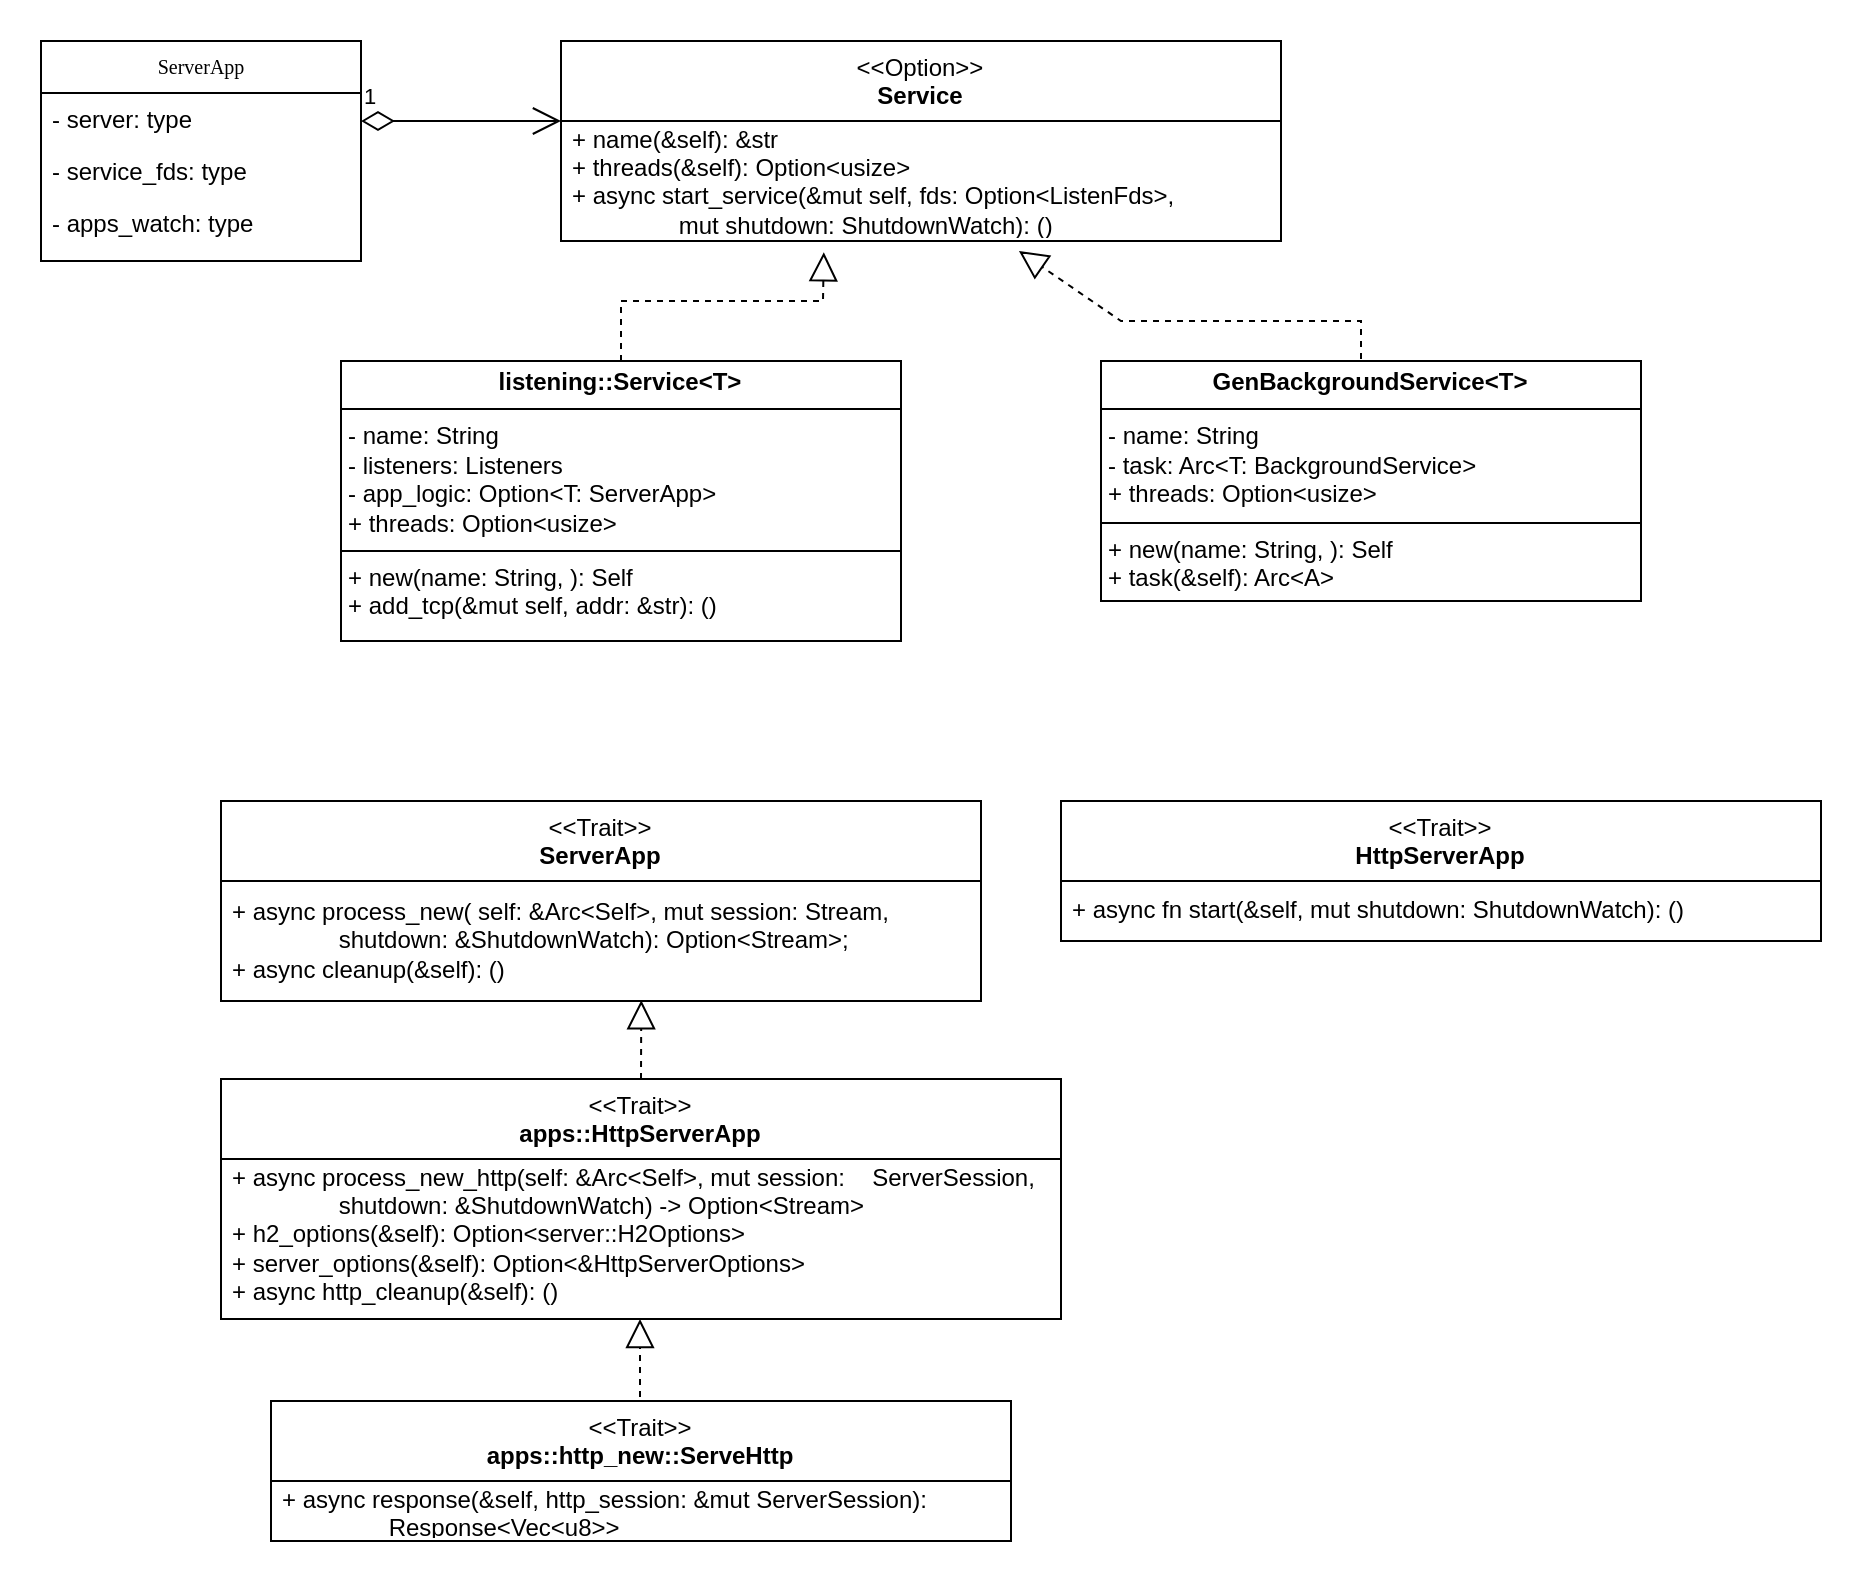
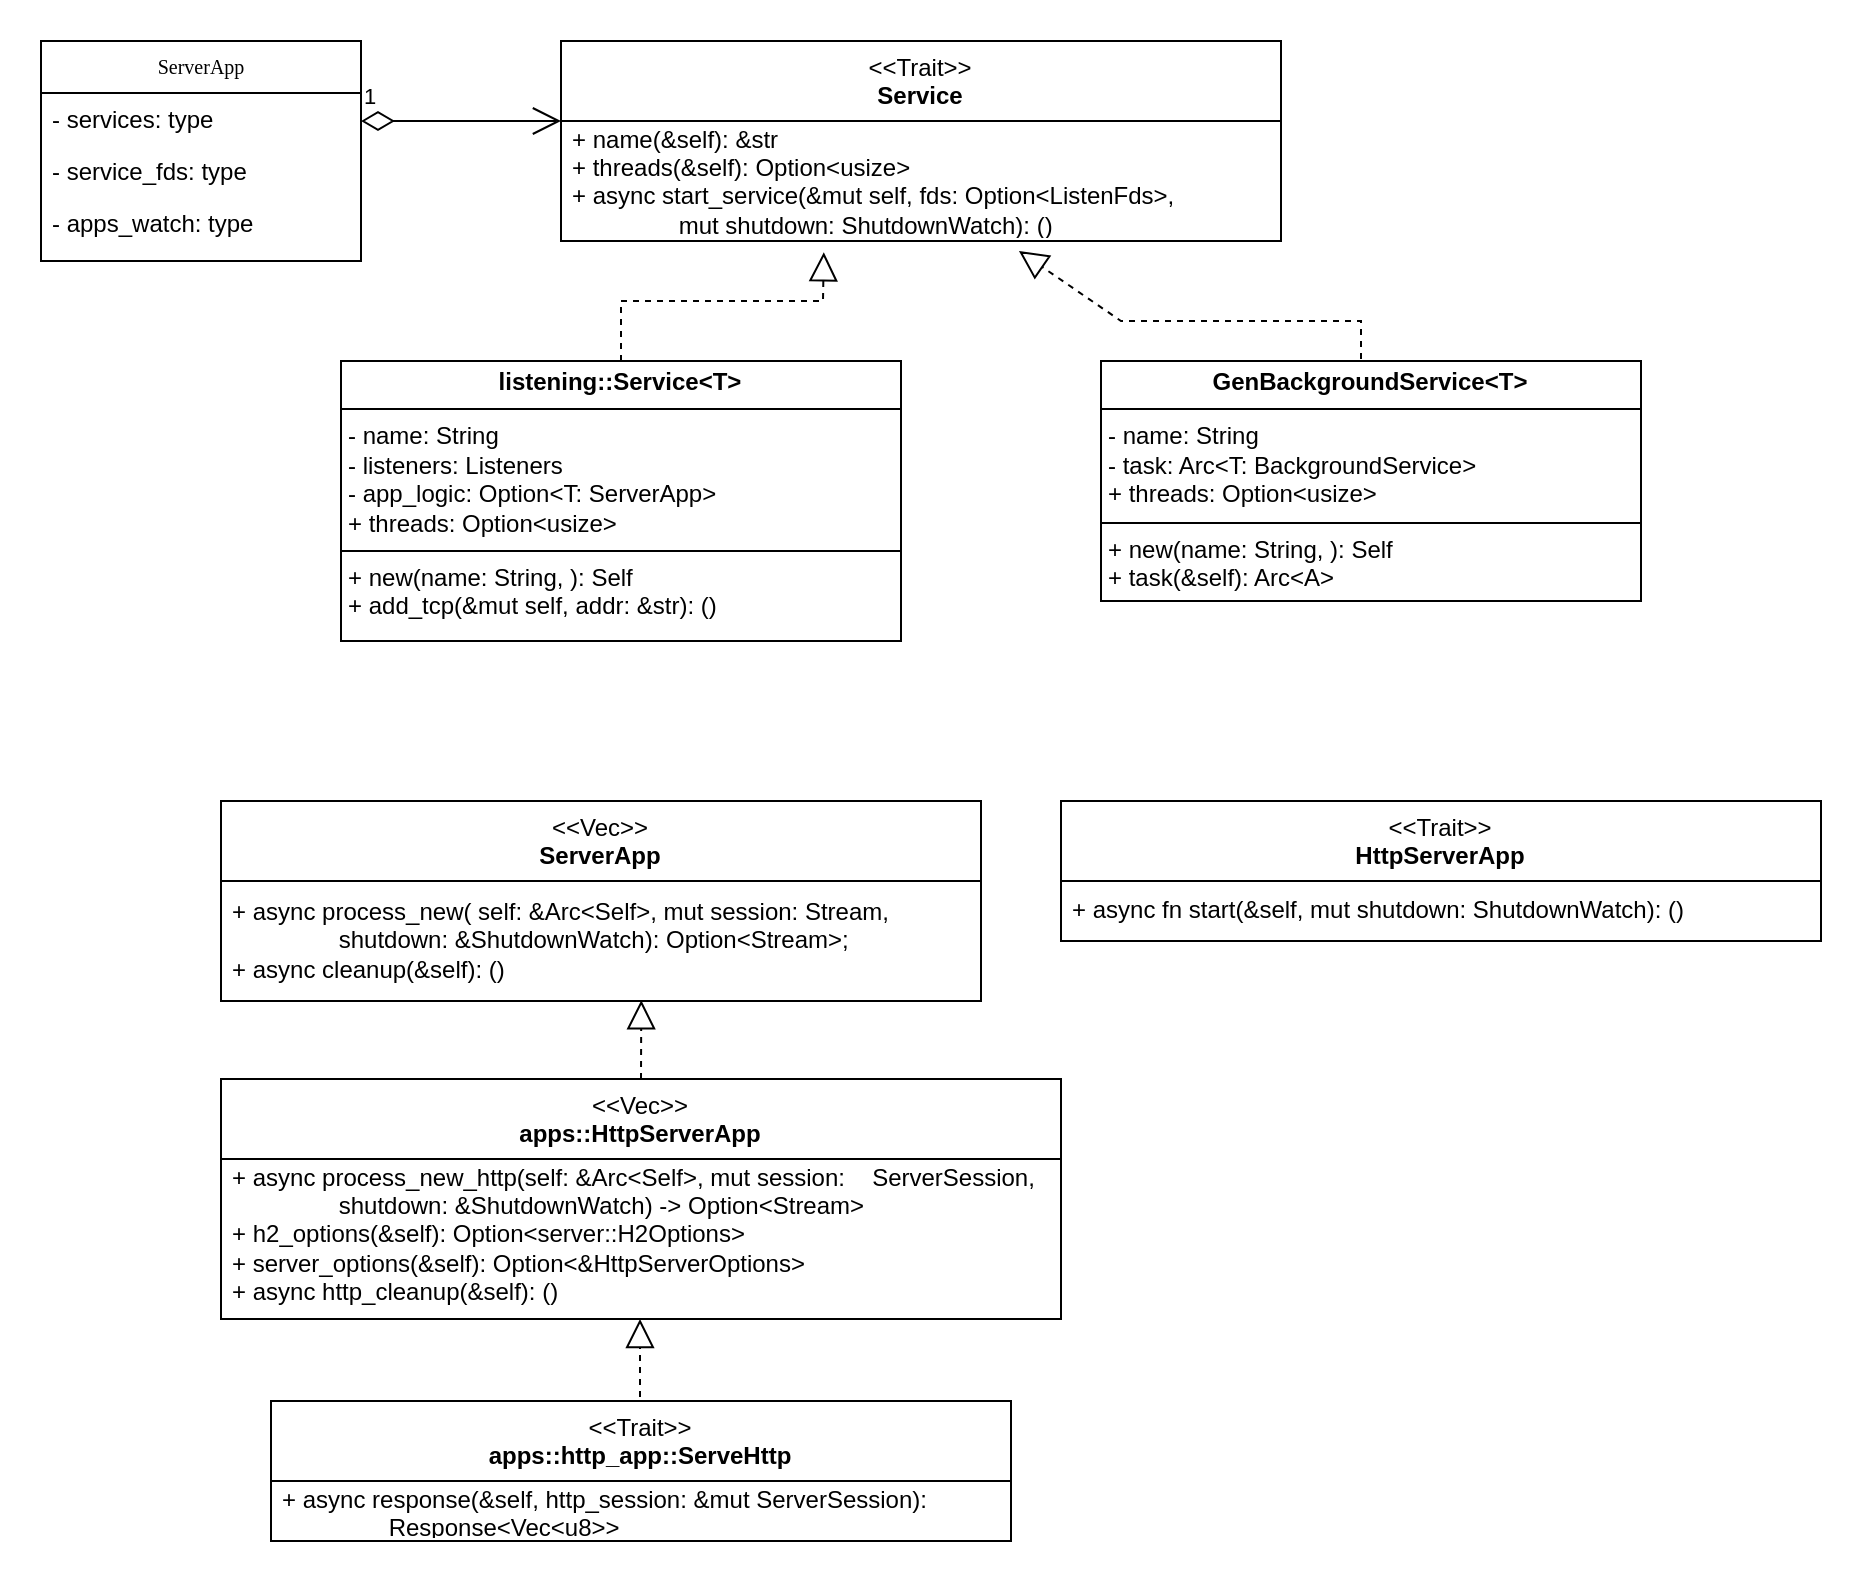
node "<<Option>> Service": label "<<Option>> Service" -> "<<Trait>> Service"
node "- server: type": label "- server: type" -> "- services: type"
node "<<Trait>> ServerApp": label "<<Trait>> ServerApp" -> "<<Vec>> ServerApp"
node "<<Trait>> apps::HttpServerApp": label "<<Trait>> apps::HttpServerApp" -> "<<Vec>> apps::HttpServerApp"
node "<<Trait>> apps::http_new::ServeHttp": label "<<Trait>> apps::http_new::ServeHttp" -> "<<Trait>> apps::http_app::ServeHttp"
